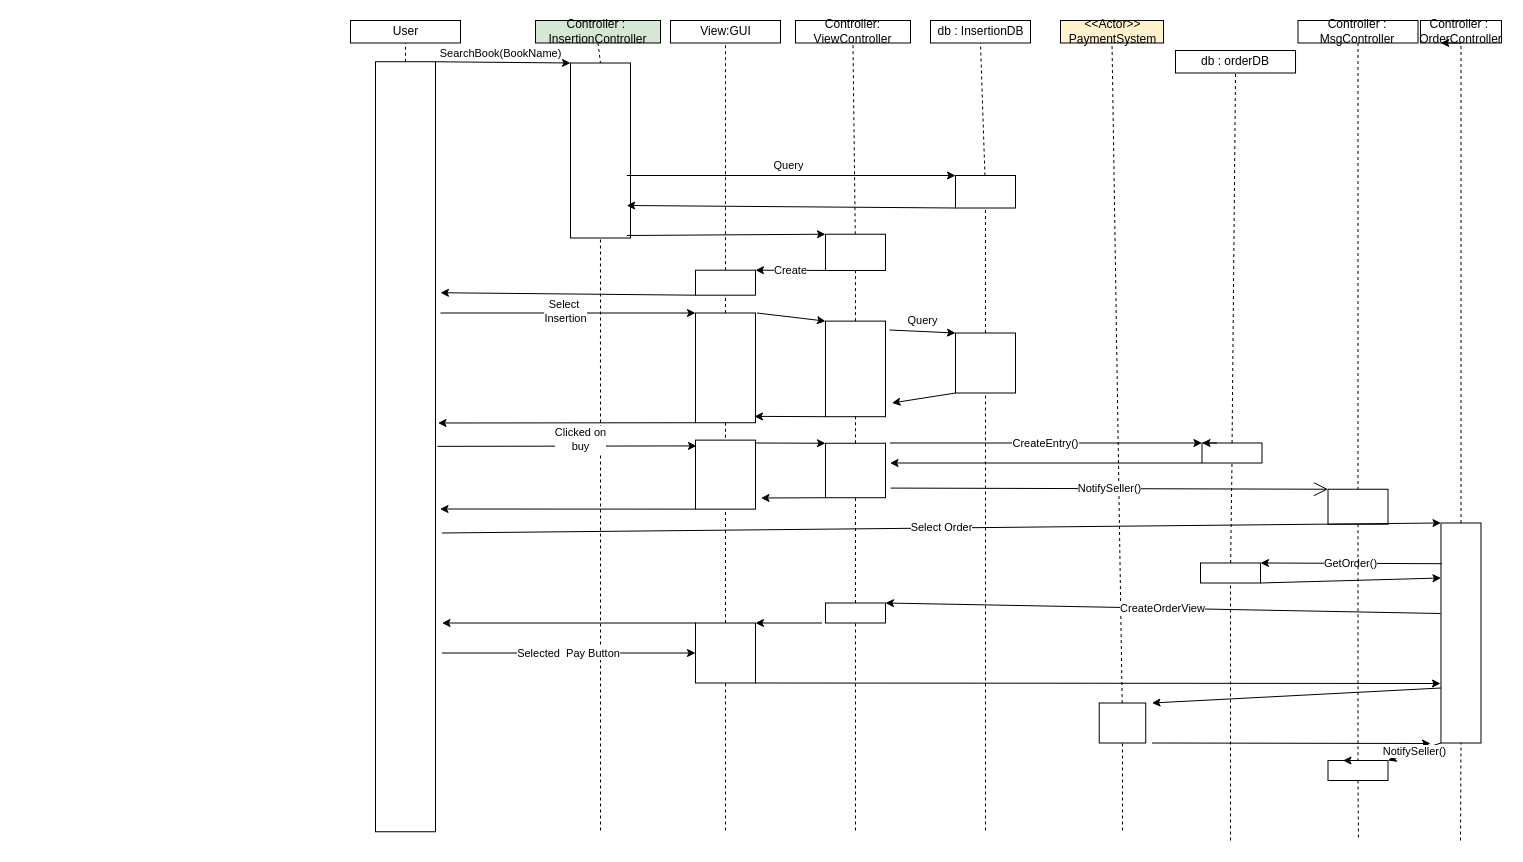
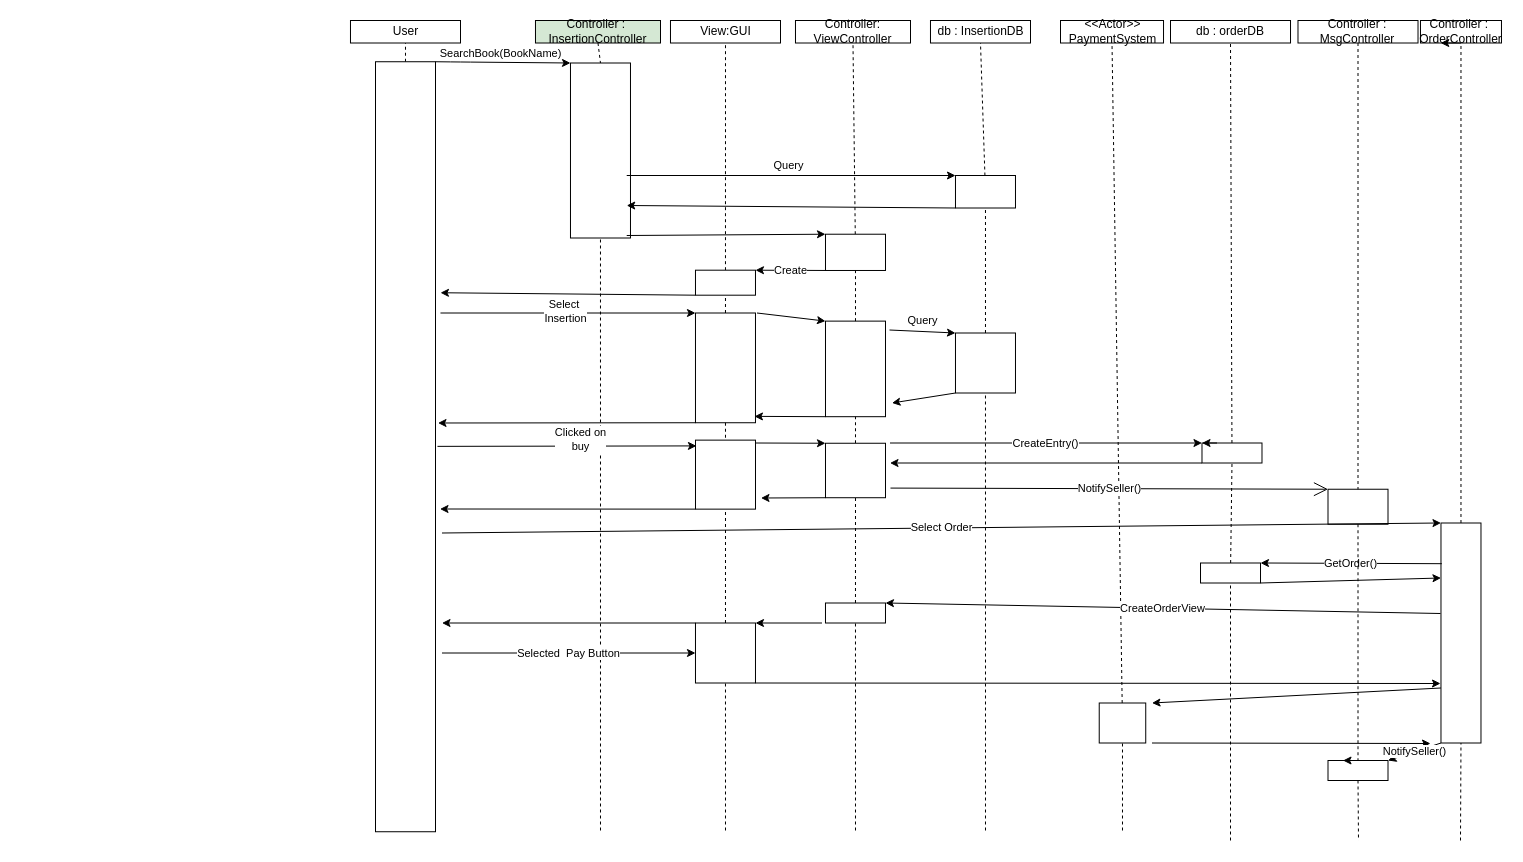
node "<<Actor>> PaymentSystem": fillcolor #fff2cc -> #ffffff
node "db : orderDB": moved (1236, 62) -> (1231, 32)
